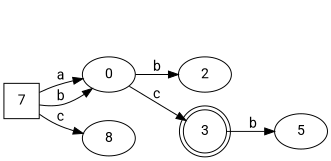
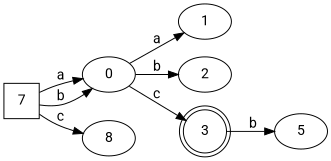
node "1": added
